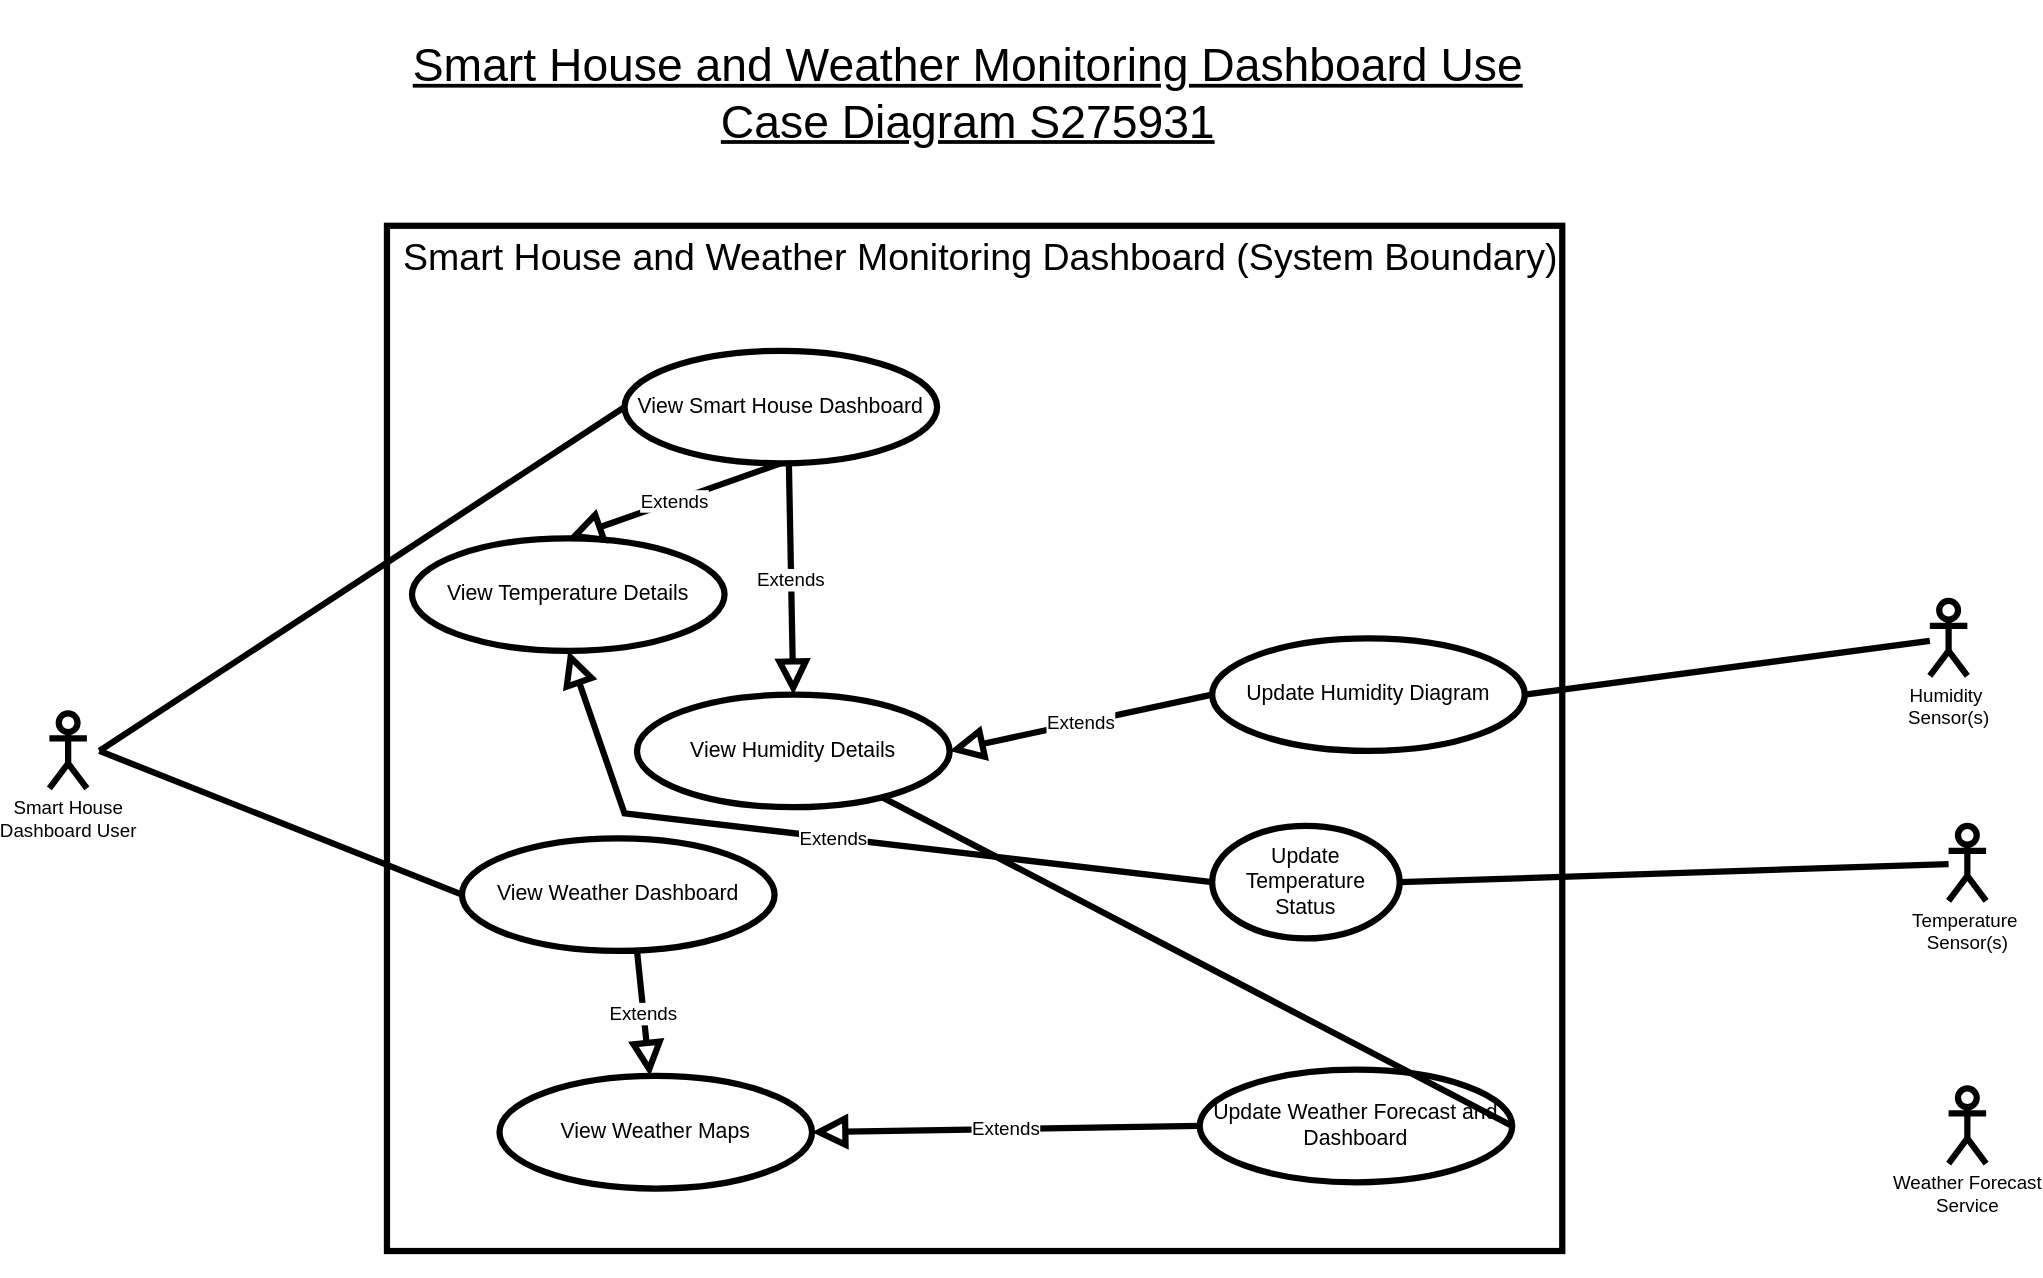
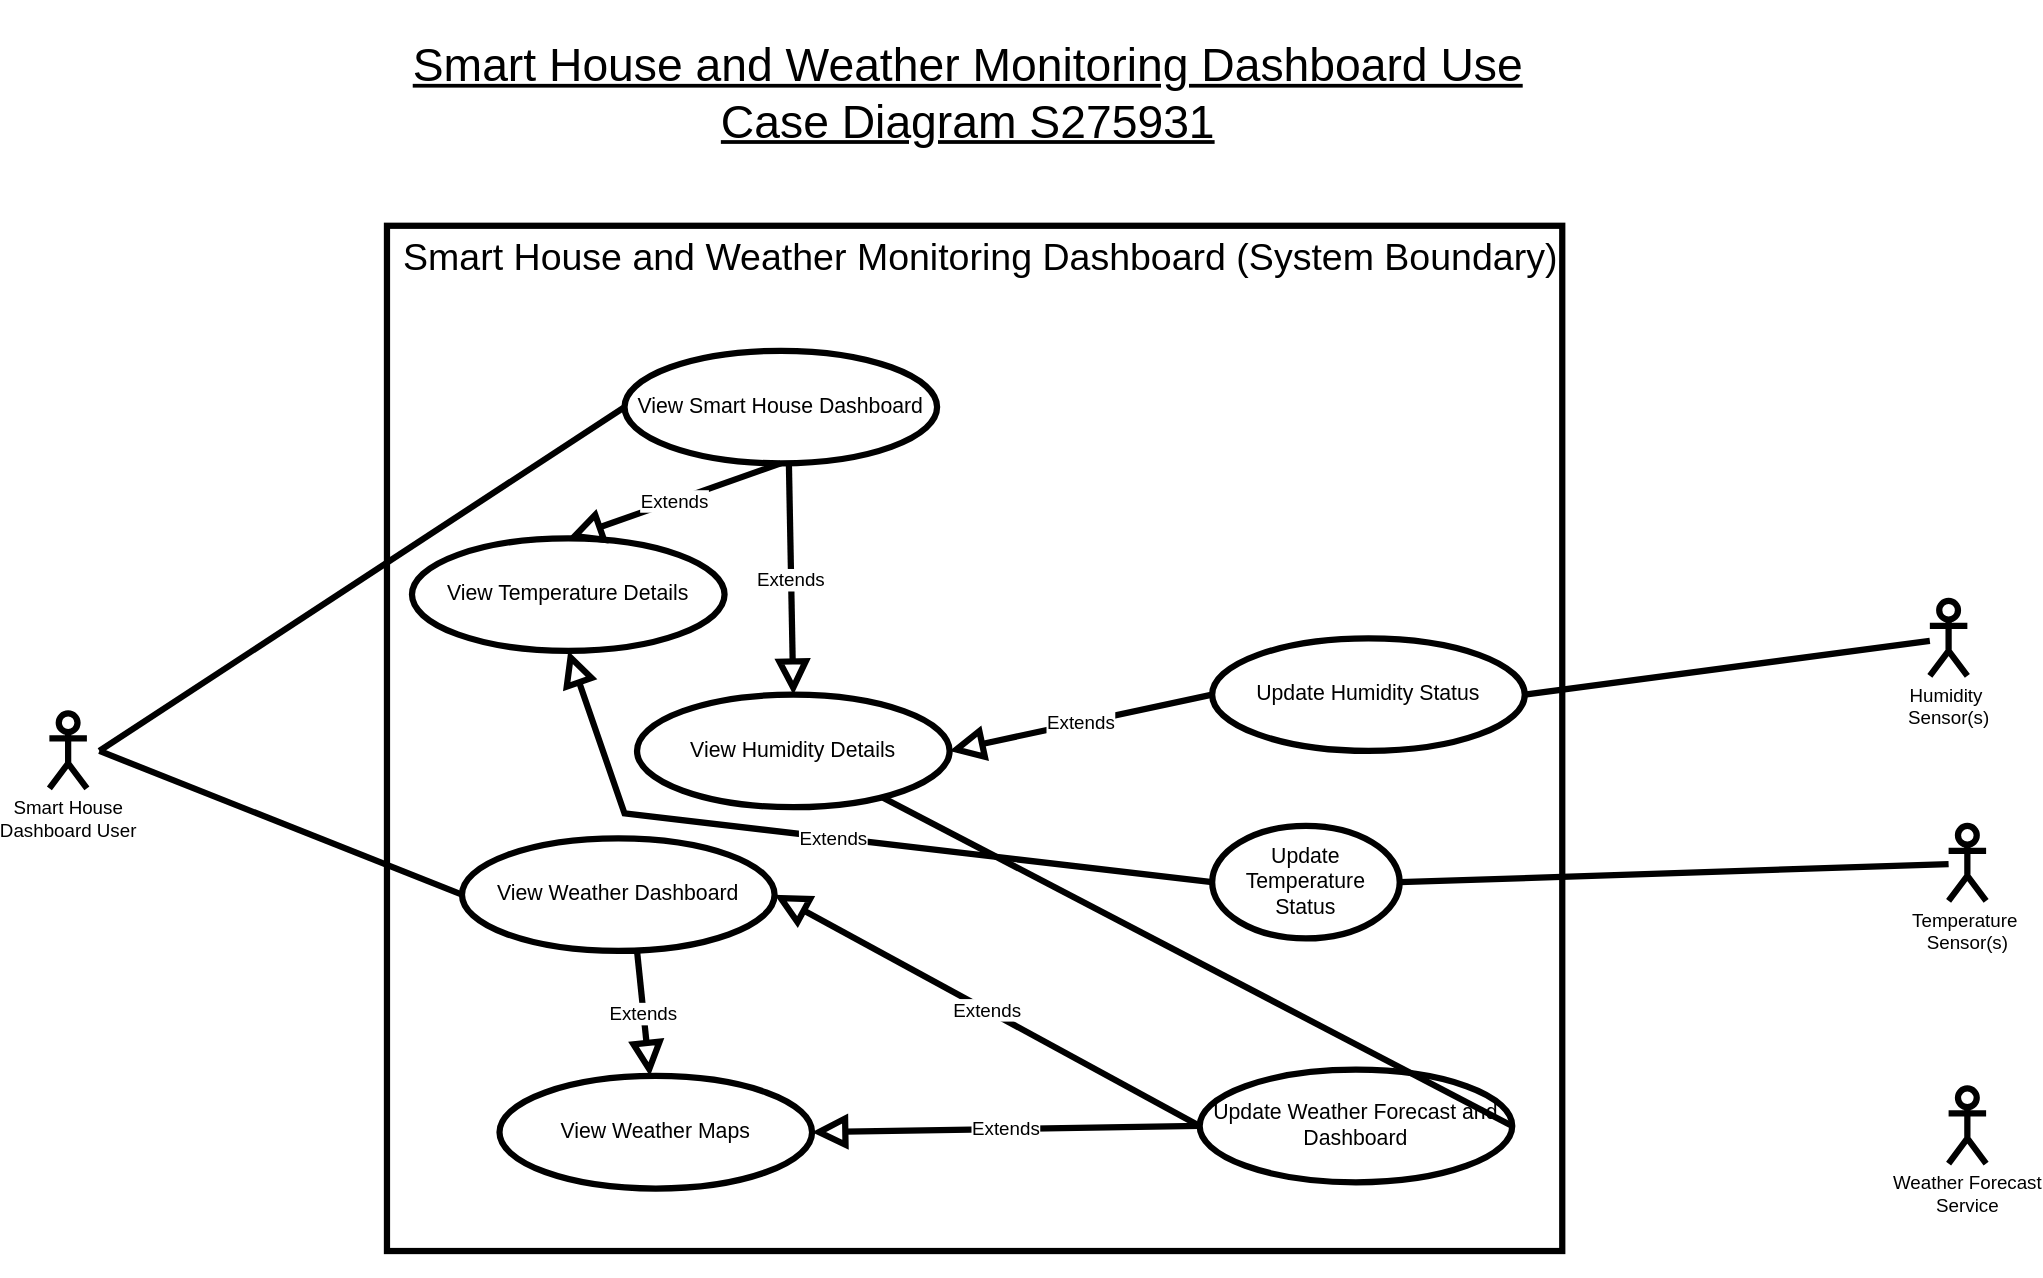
node "Update Humidity Diagram": label "Update Humidity Diagram" -> "Update Humidity Status"
edge "Update Weather Forecast and Dashboard" -> "View Weather Dashboard": added, label "Extends"
